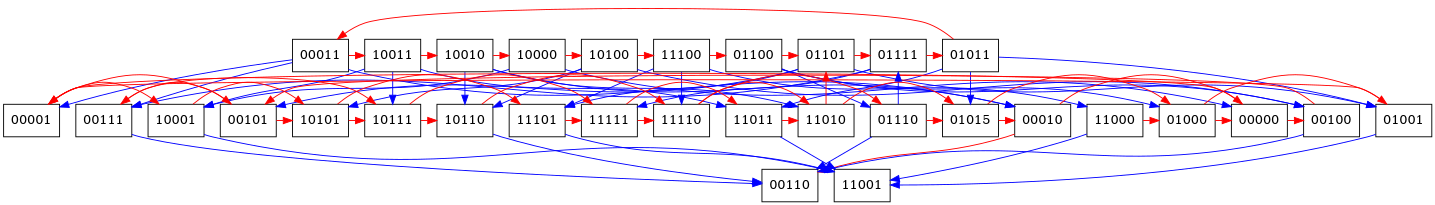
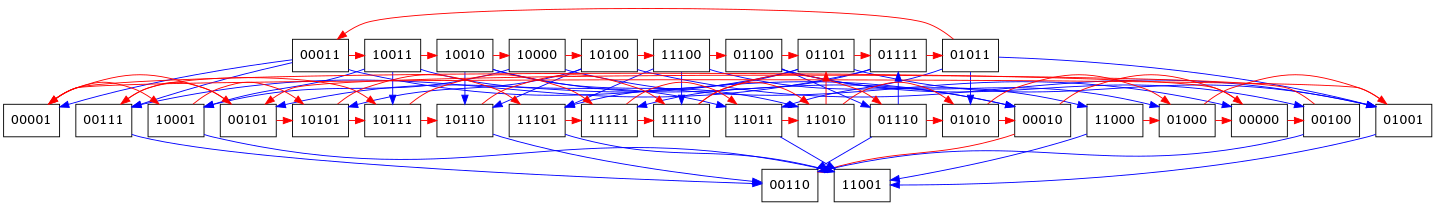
edge "10100" -> "00100": now "10100" -> "01001"
node "01015": label "01015" -> "01010"
